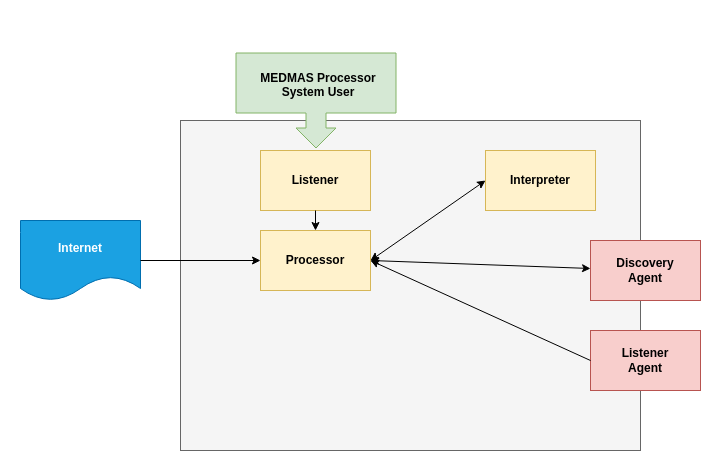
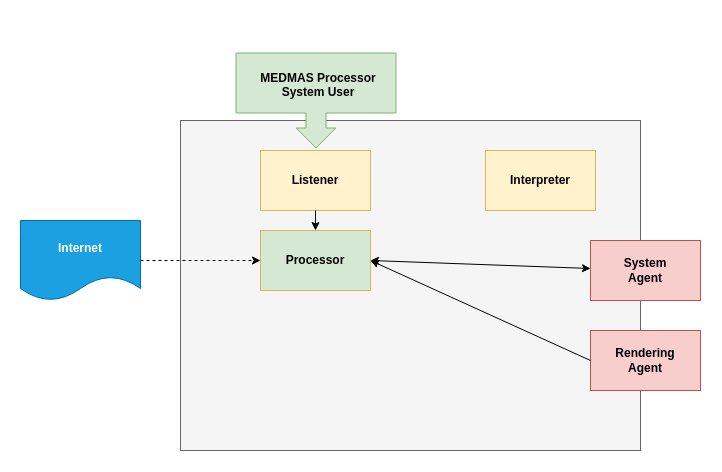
edge "Interpreter" -- "Processor": removed
edge "Internet" -> "Processor": style solid -> dashed
node "Processor": fillcolor #fff2cc -> #d5e8d4
node "Discovery Agent": label "Discovery Agent" -> "System Agent"
node "Listener Agent": label "Listener Agent" -> "Rendering Agent"
